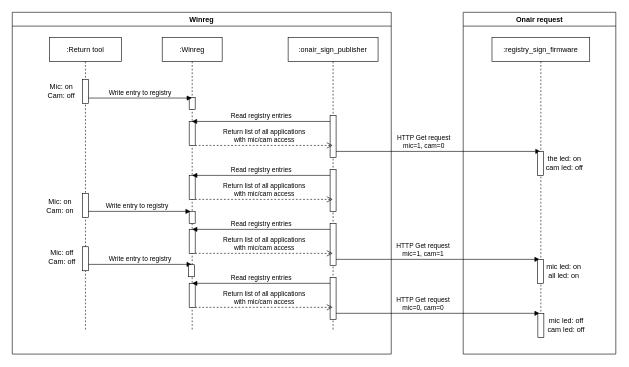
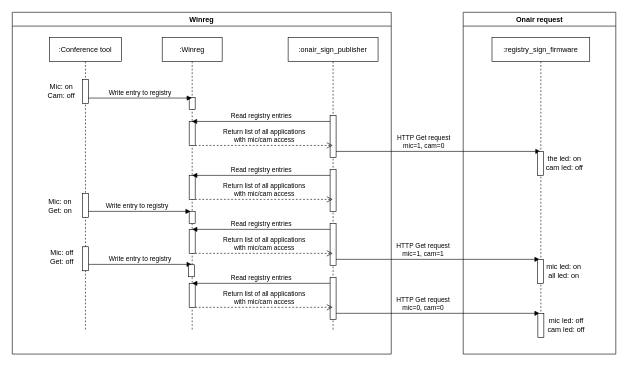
node ":Return tool": label ":Return tool" -> ":Conference tool"
node "Mic: on Cam: on": label "Mic: on Cam: on" -> "Mic: on Get: on"
node "Mic: off Cam: off": label "Mic: off Cam: off" -> "Mic: off Get: off"
